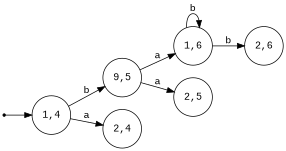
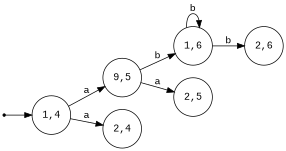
edge "9,5" -> "1,6": label "a" -> "b"
edge "1,4" -> "9,5": label "b" -> "a"
